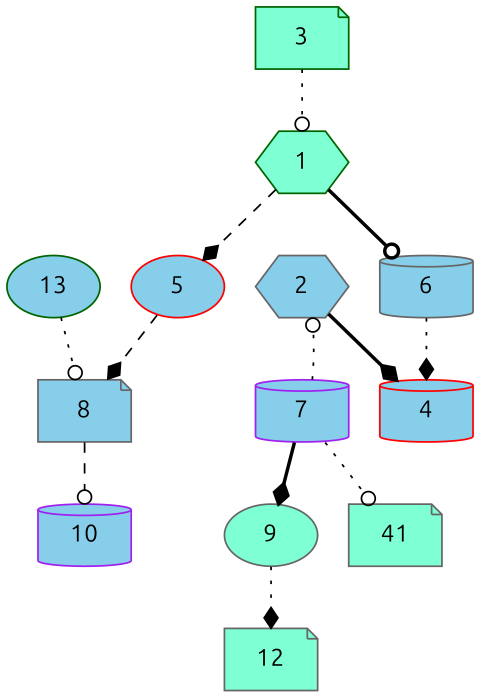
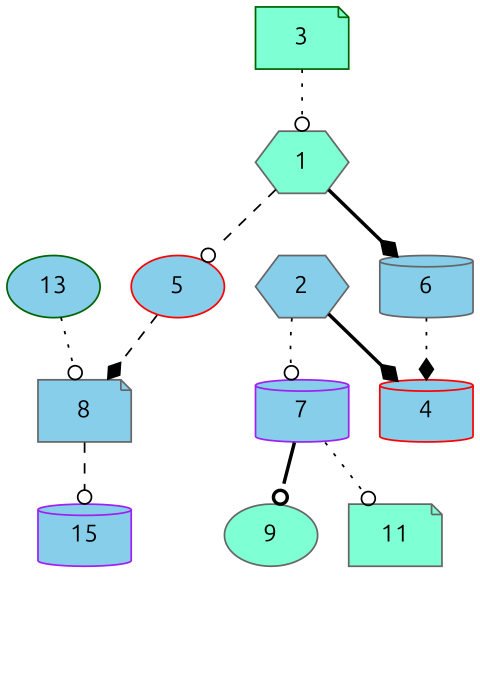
node "1": color darkgreen -> gray40
edge "1" -> "5": arrowhead diamond -> odot
edge "1" -> "6": arrowhead odot -> diamond
edge "7" -> "2": reversed
edge "7" -> "9": arrowhead diamond -> odot
node "10": label "10" -> "15"
node "41": label "41" -> "11"
node "12": removed
